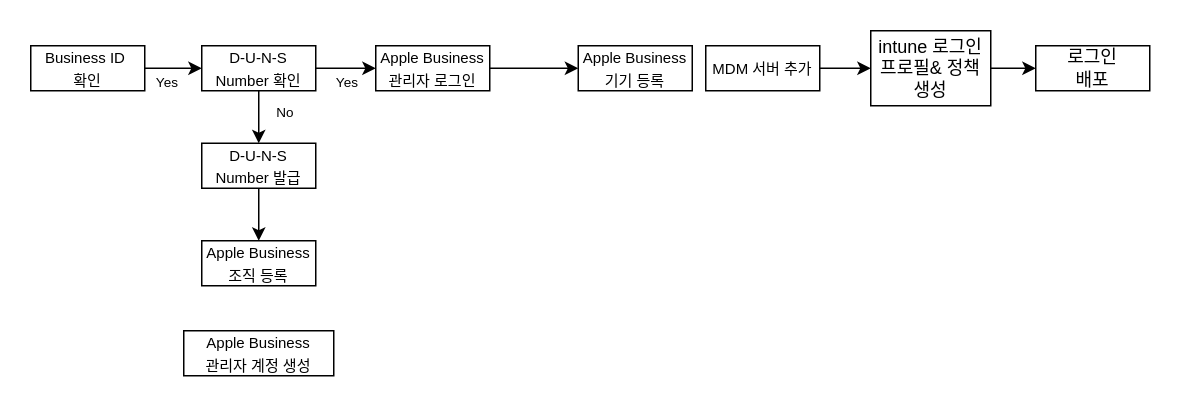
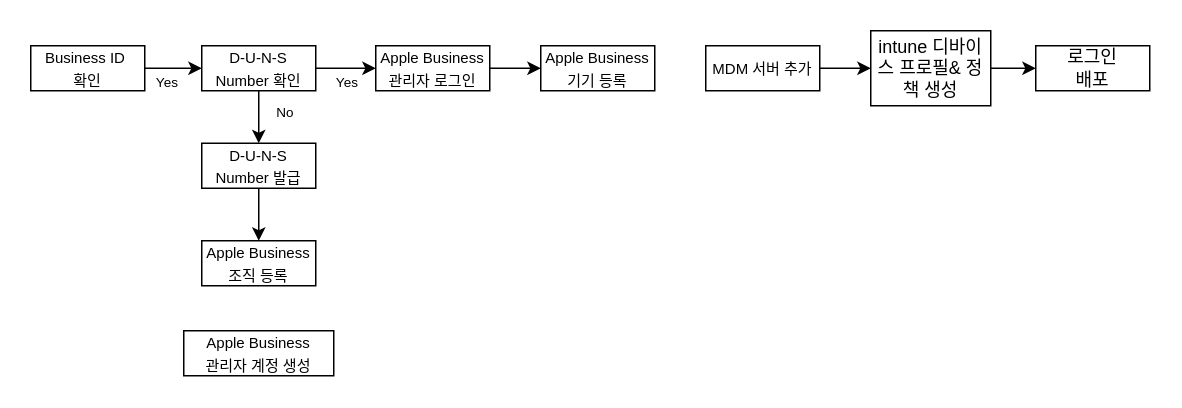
node "Apple Business 기기 등록": moved (635, 68) -> (598, 68)
node "intune 로그인 프로필& 정책 생성": label "intune 로그인 프로필& 정책 생성" -> "intune 디바이스 프로필& 정책 생성"
